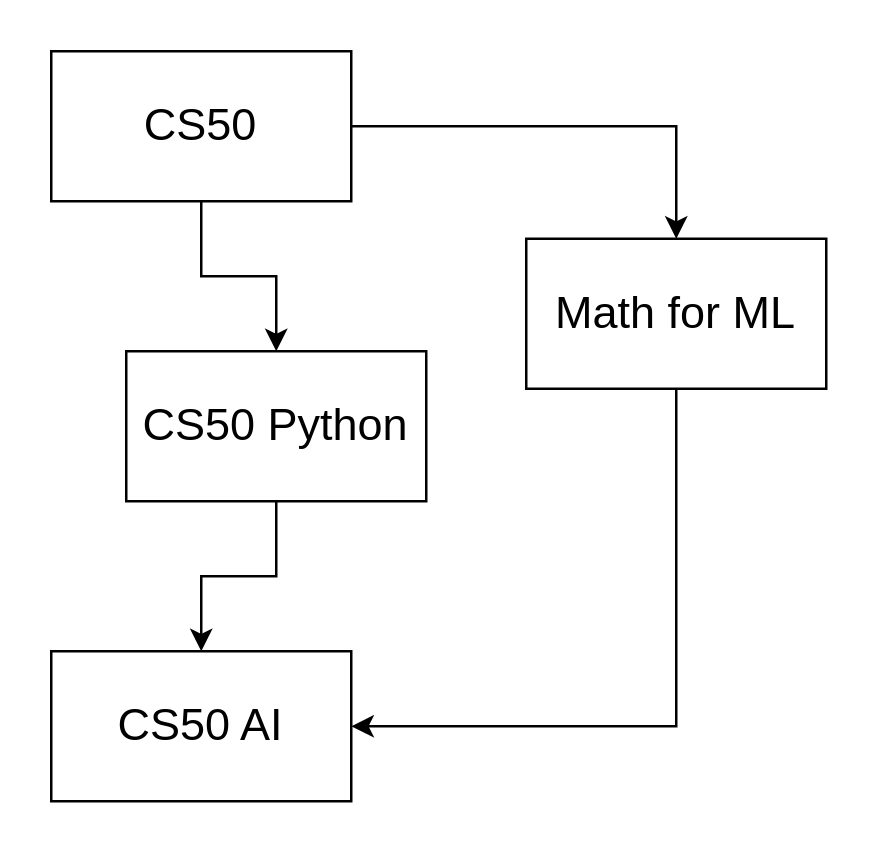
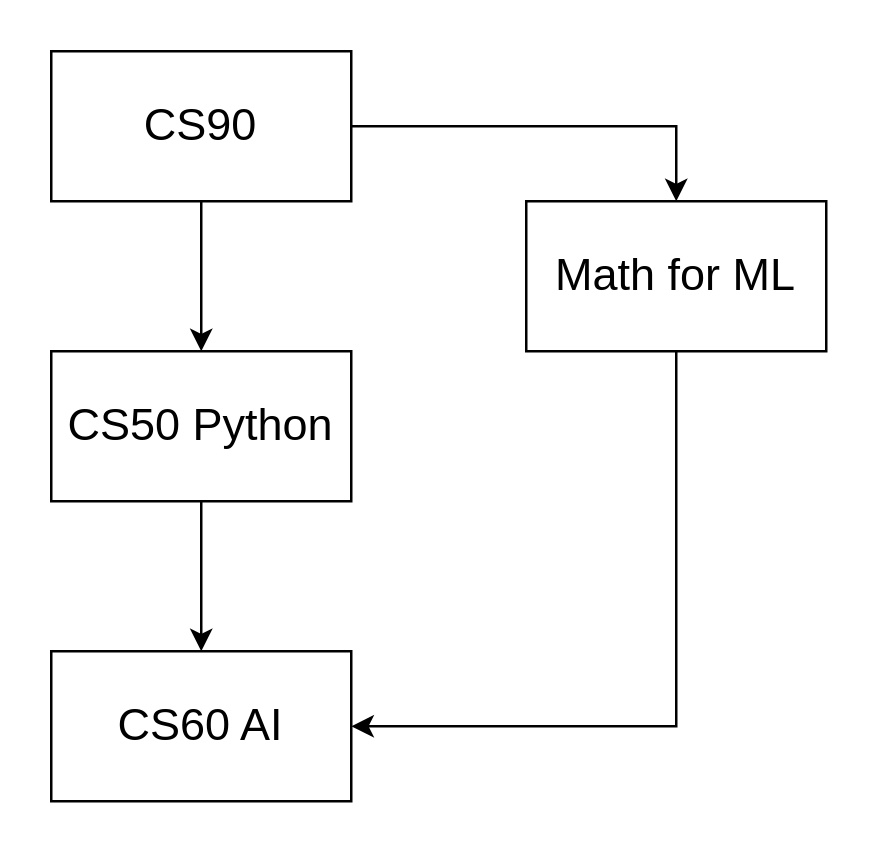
node "CS50": label "CS50" -> "CS90"
node "Math for ML": moved (676, 314) -> (676, 276)
node "CS50 Python": moved (276, 426) -> (201, 426)
node "CS50 AI": label "CS50 AI" -> "CS60 AI"
